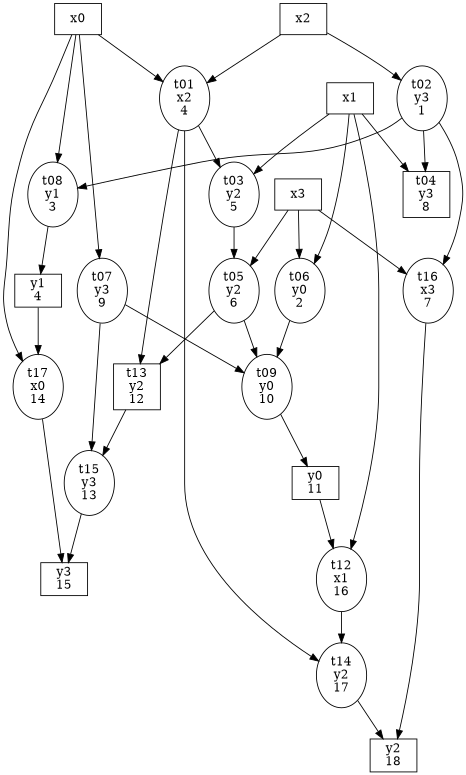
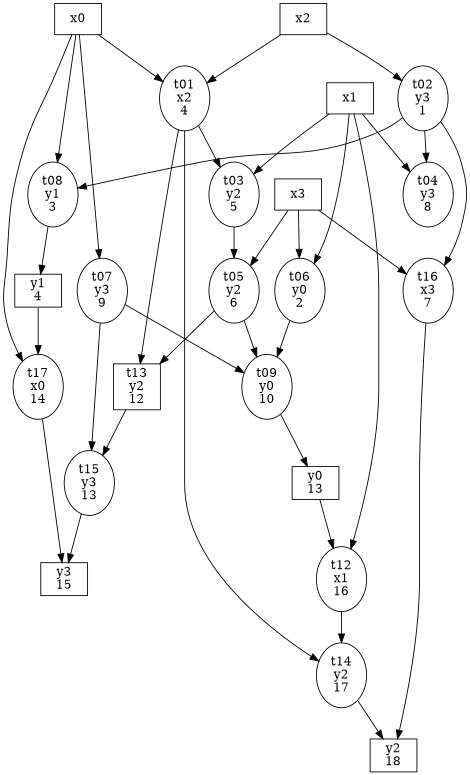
node "t04 y3 8": shape box -> ellipse
node "y0 11": label "y0 11" -> "y0 13"
